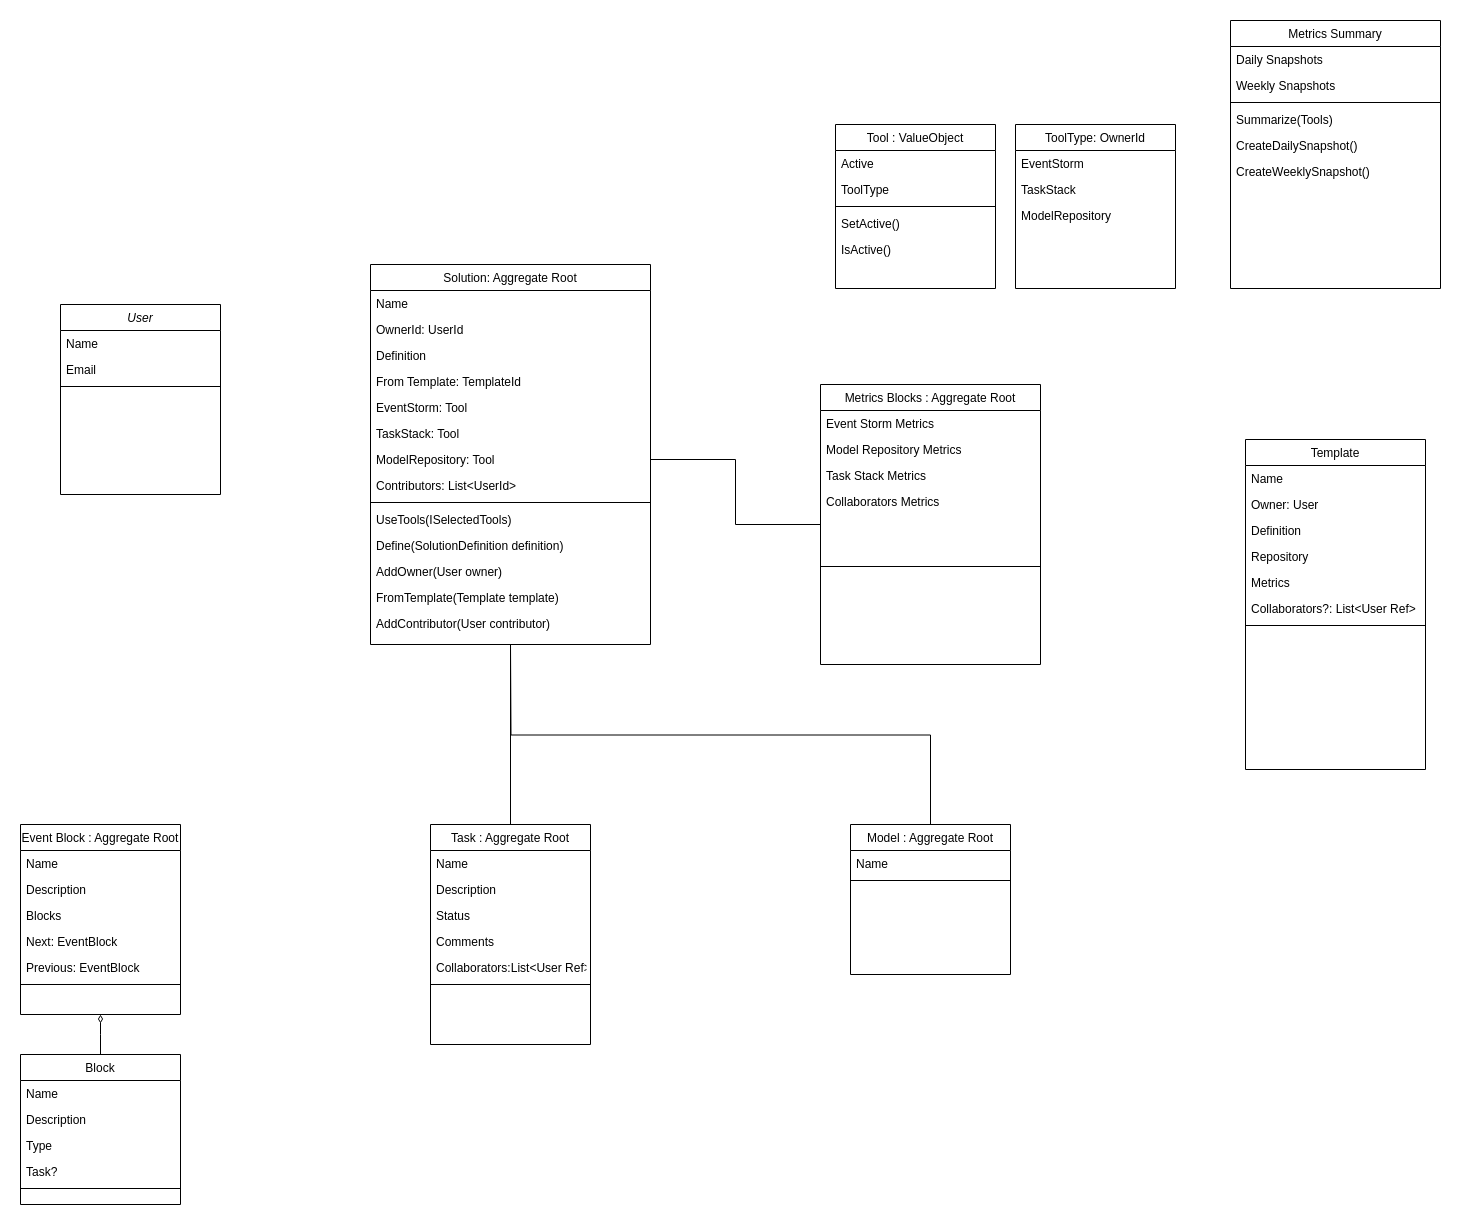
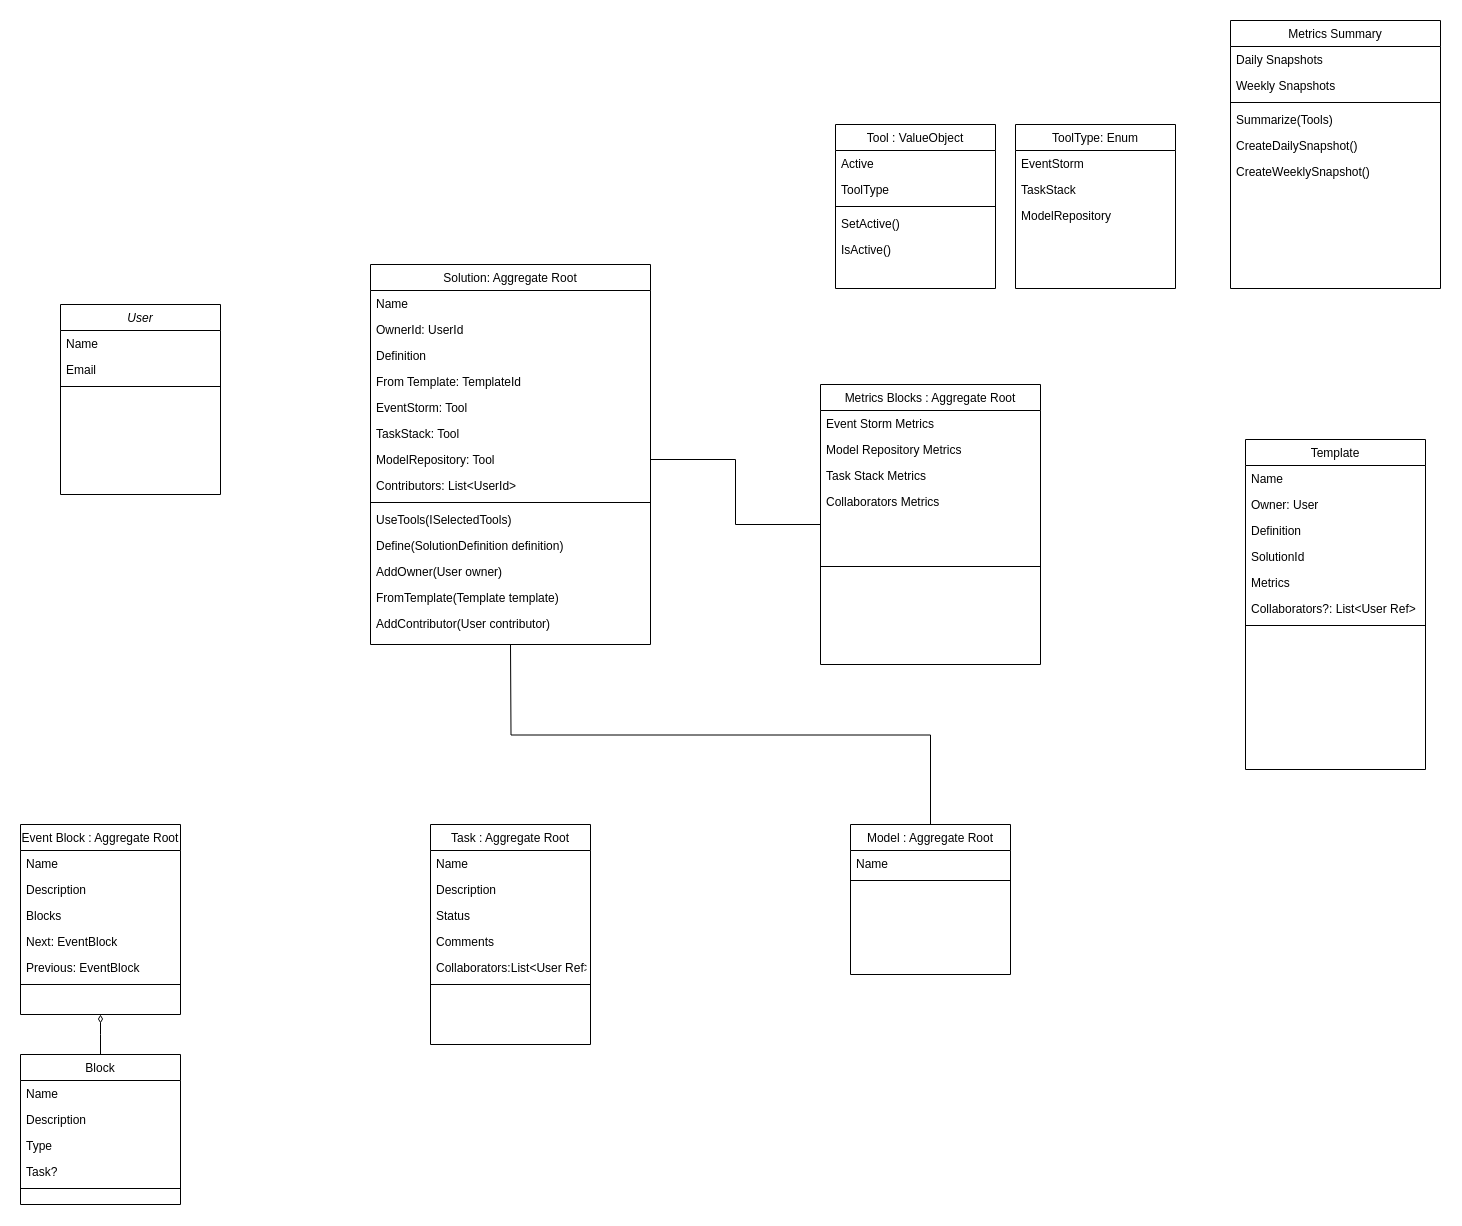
node "ToolType: OwnerId": label "ToolType: OwnerId" -> "ToolType: Enum"
node "Repository": label "Repository" -> "SolutionId"
edge "Solution: Aggregate Root" -- "Task : Aggregate Root": removed
